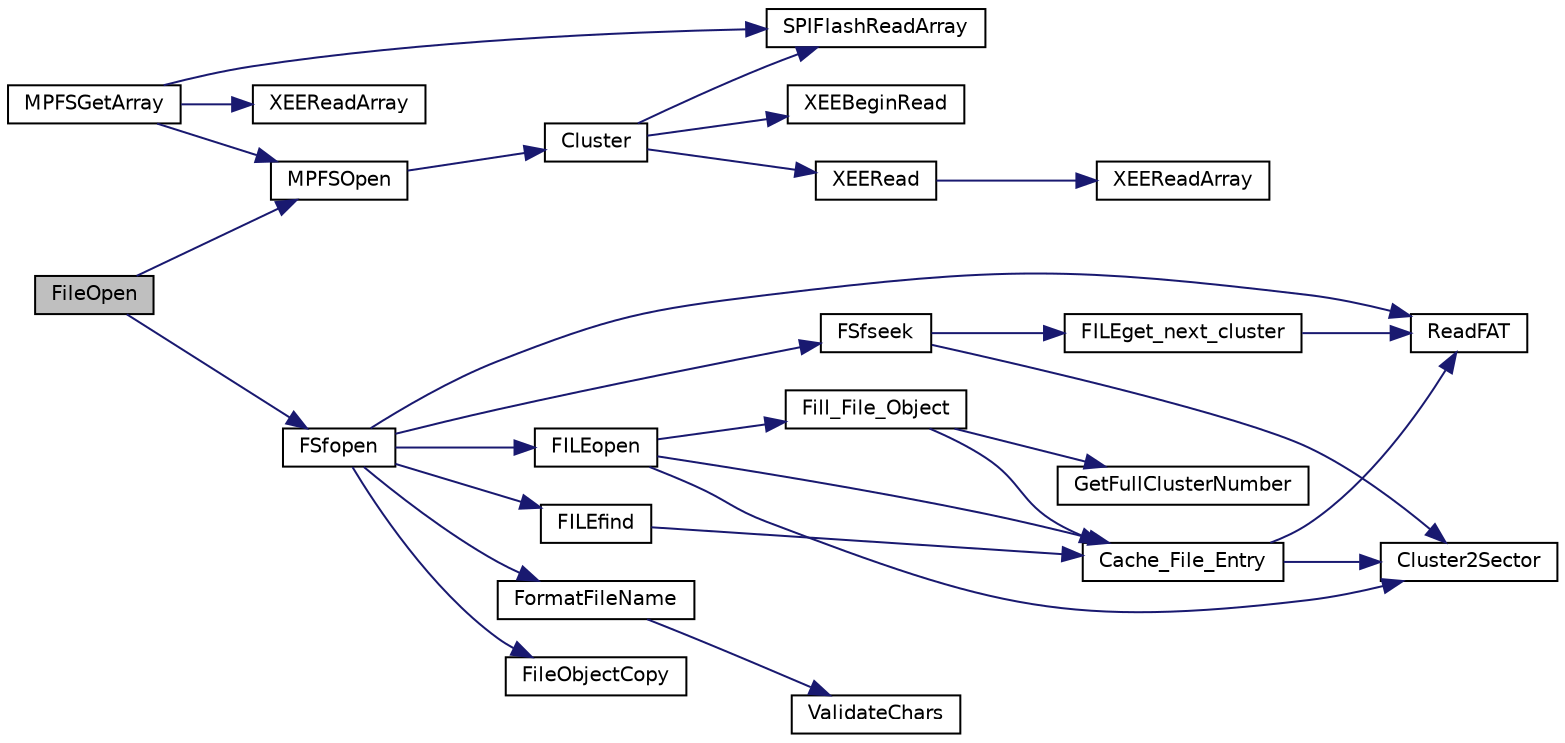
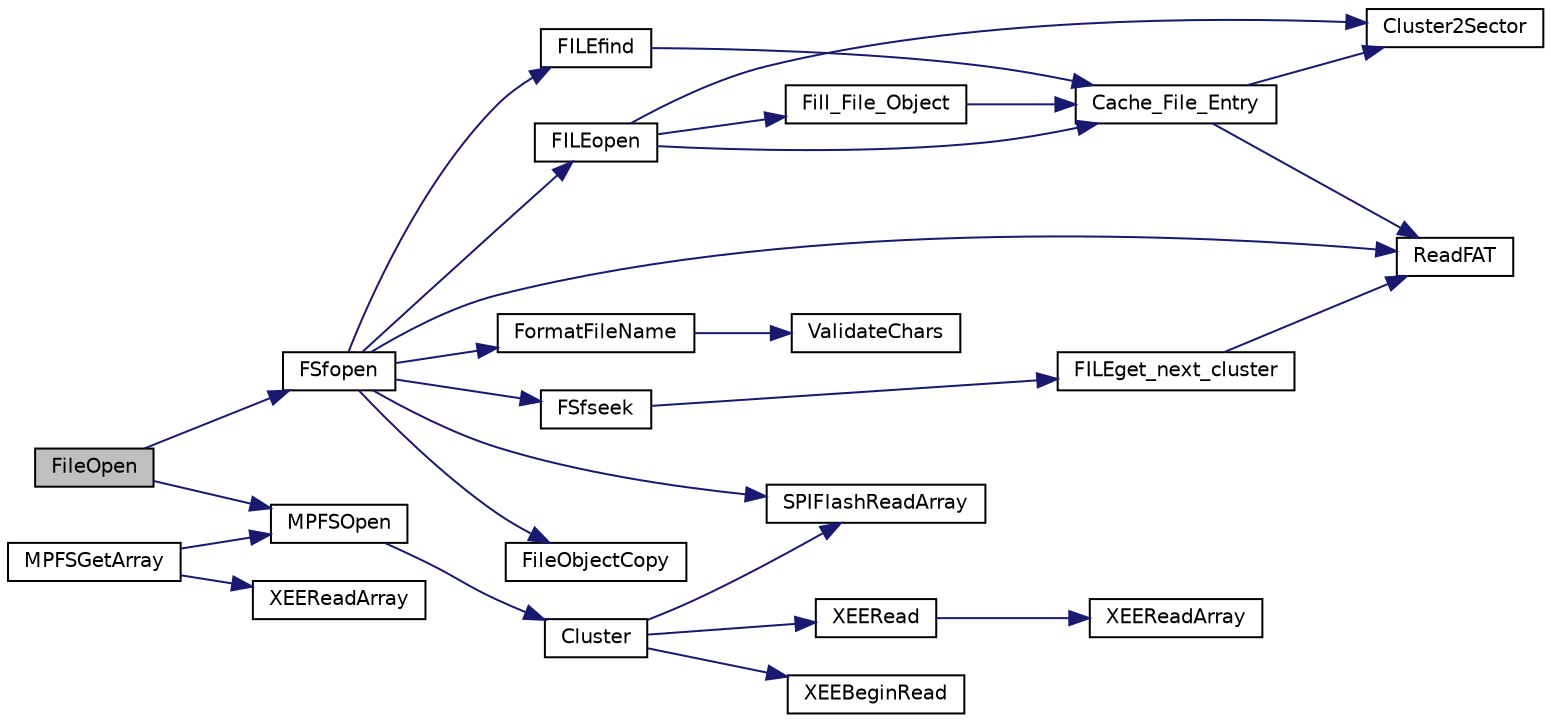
edge "MPFSGetArray" -> "SPIFlashReadArray": now "FSfopen" -> "SPIFlashReadArray"
edge "FSfseek" -> "Cluster2Sector": removed
node "GetFullClusterNumber": removed
